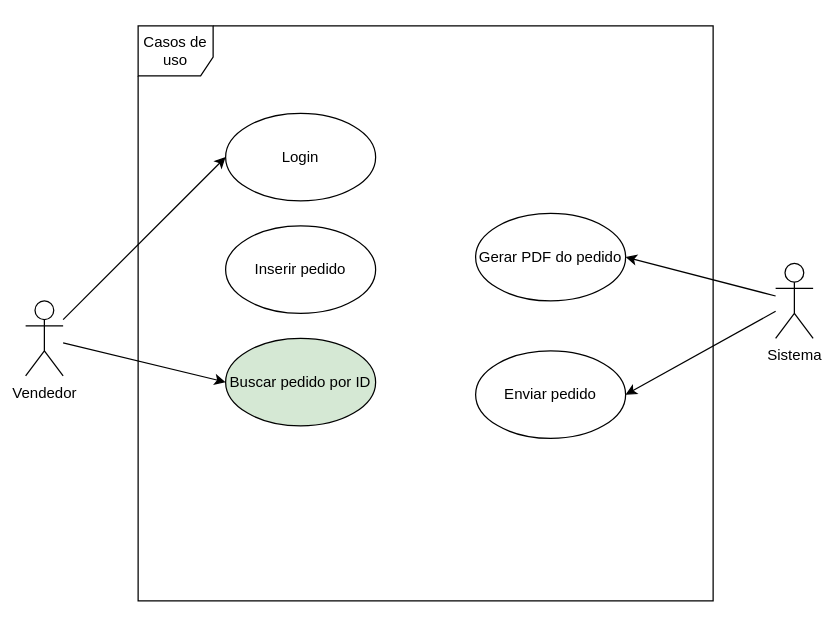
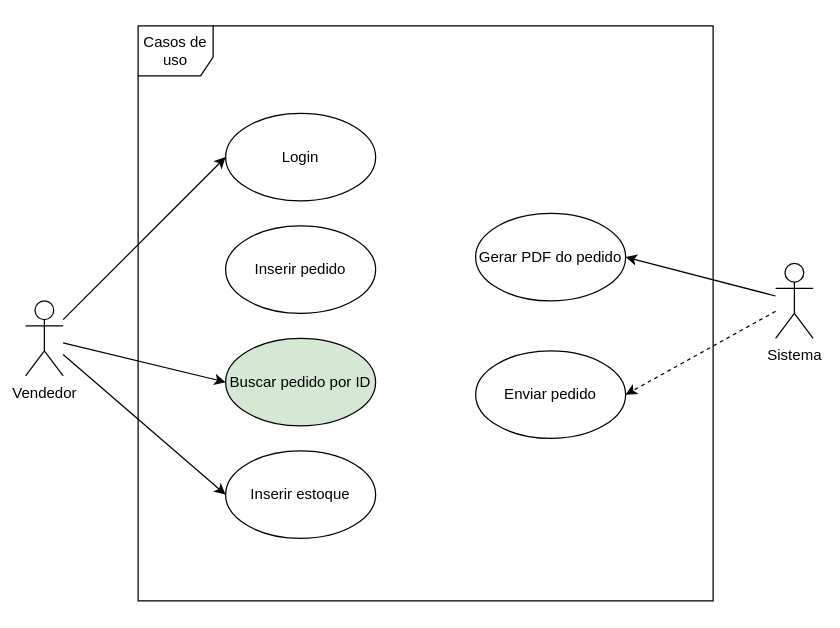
edge "Sistema" -> "Enviar pedido": style solid -> dashed
edge "Vendedor" -> "Inserir estoque": added
node "Inserir estoque": added
